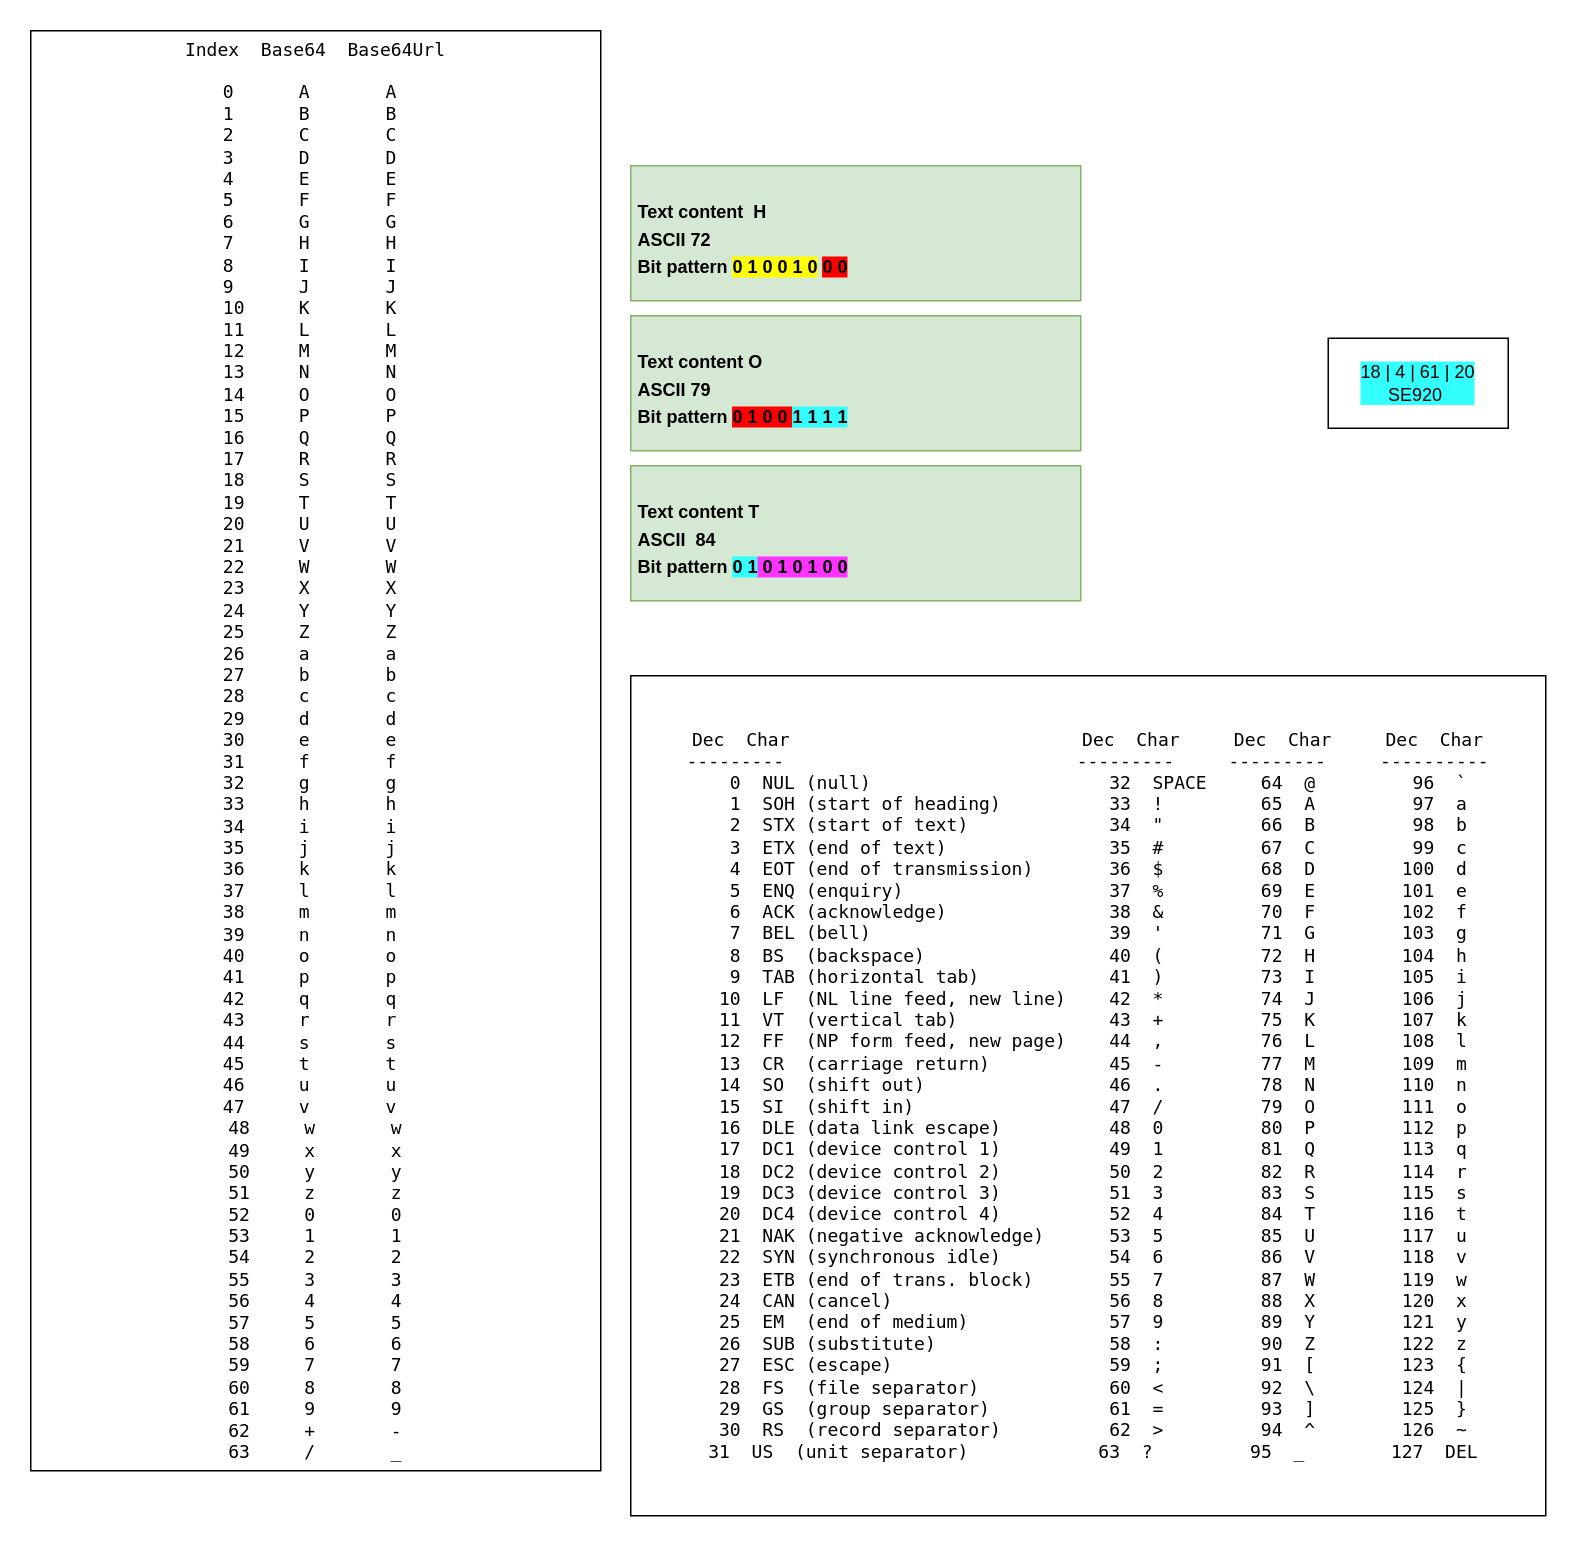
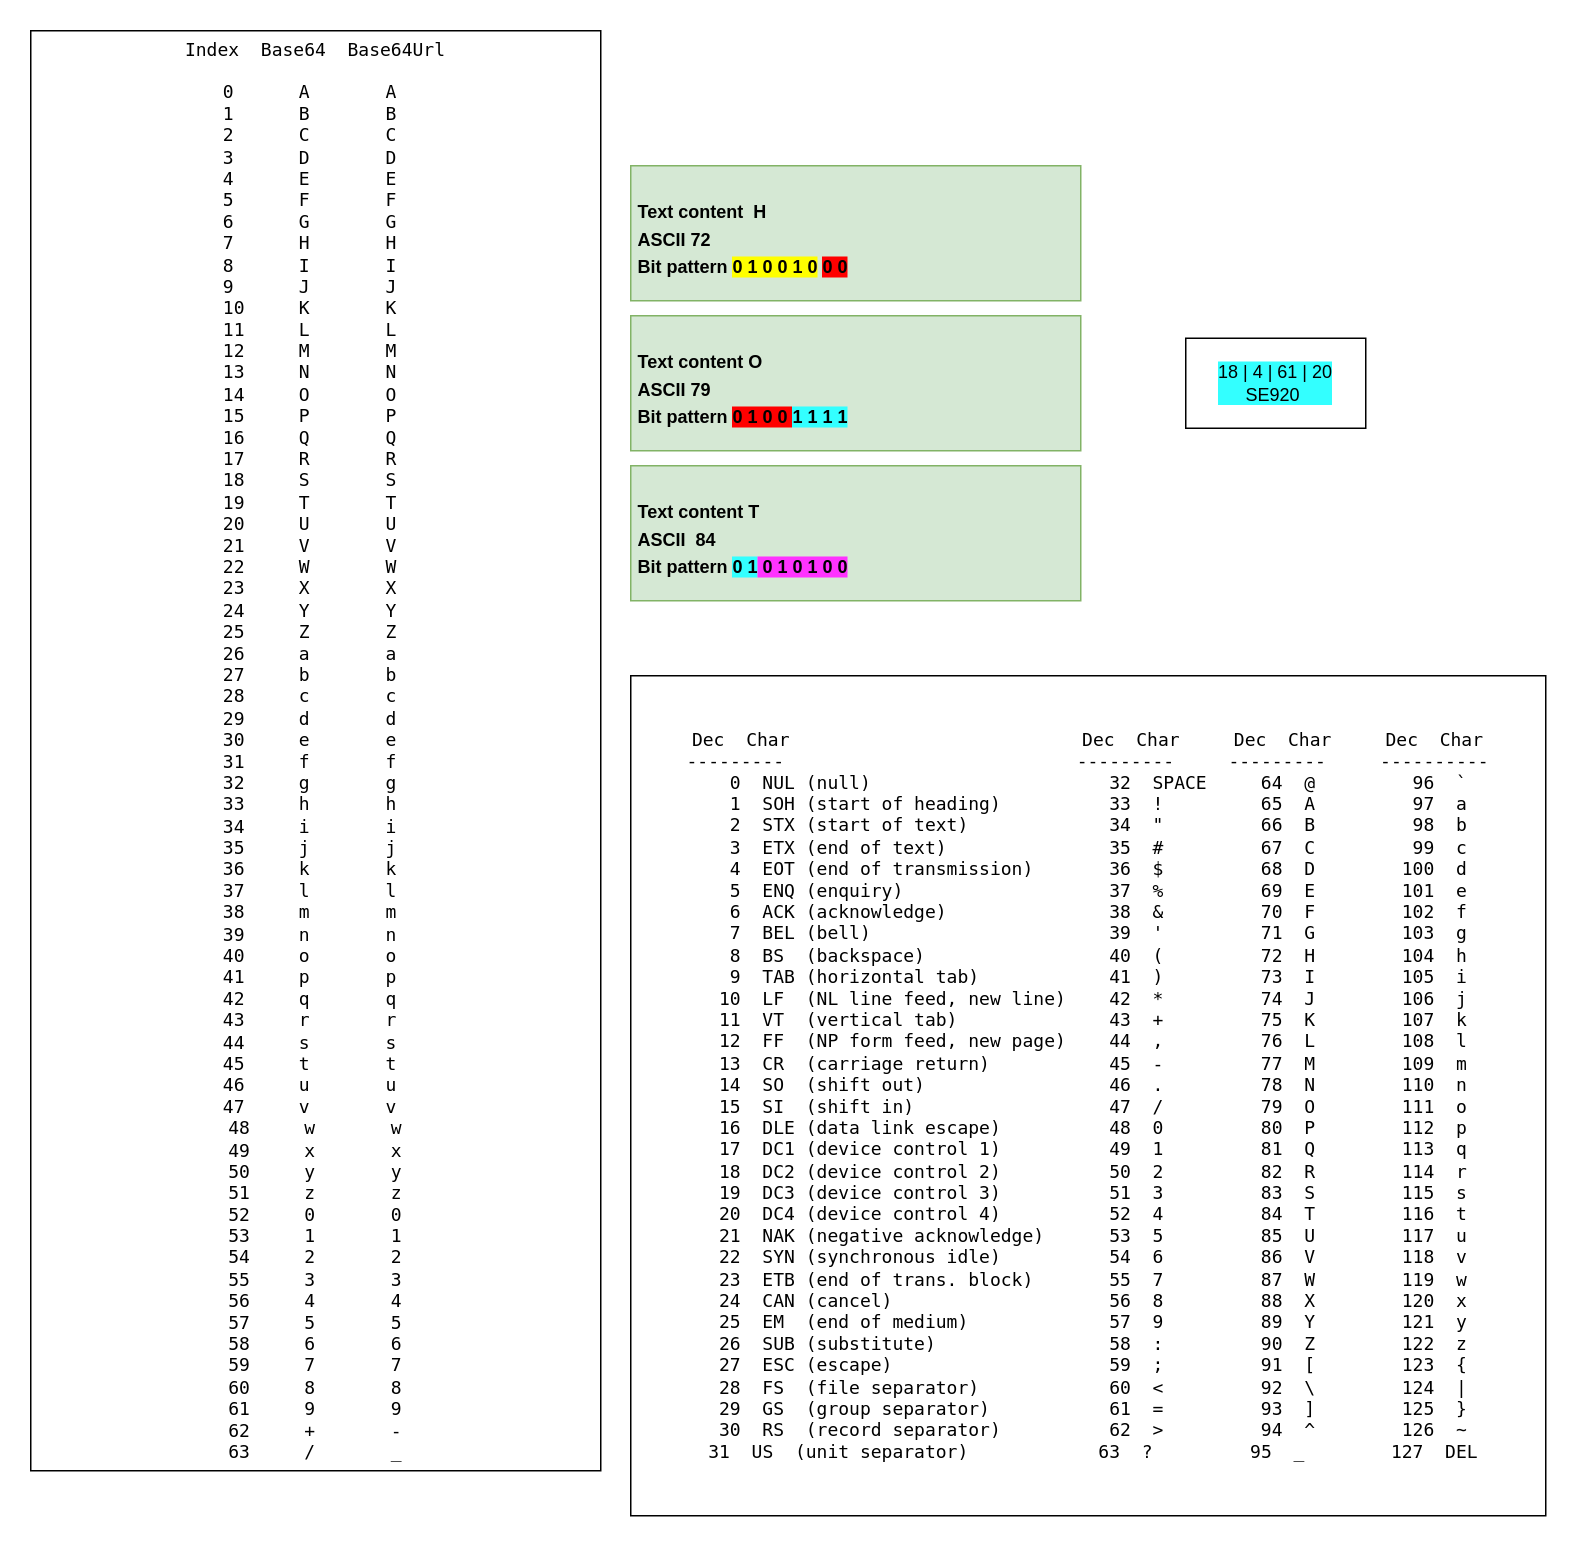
node "18 | 4 | 61 | 20 SE920": moved (1418, 383) -> (1276, 383)
